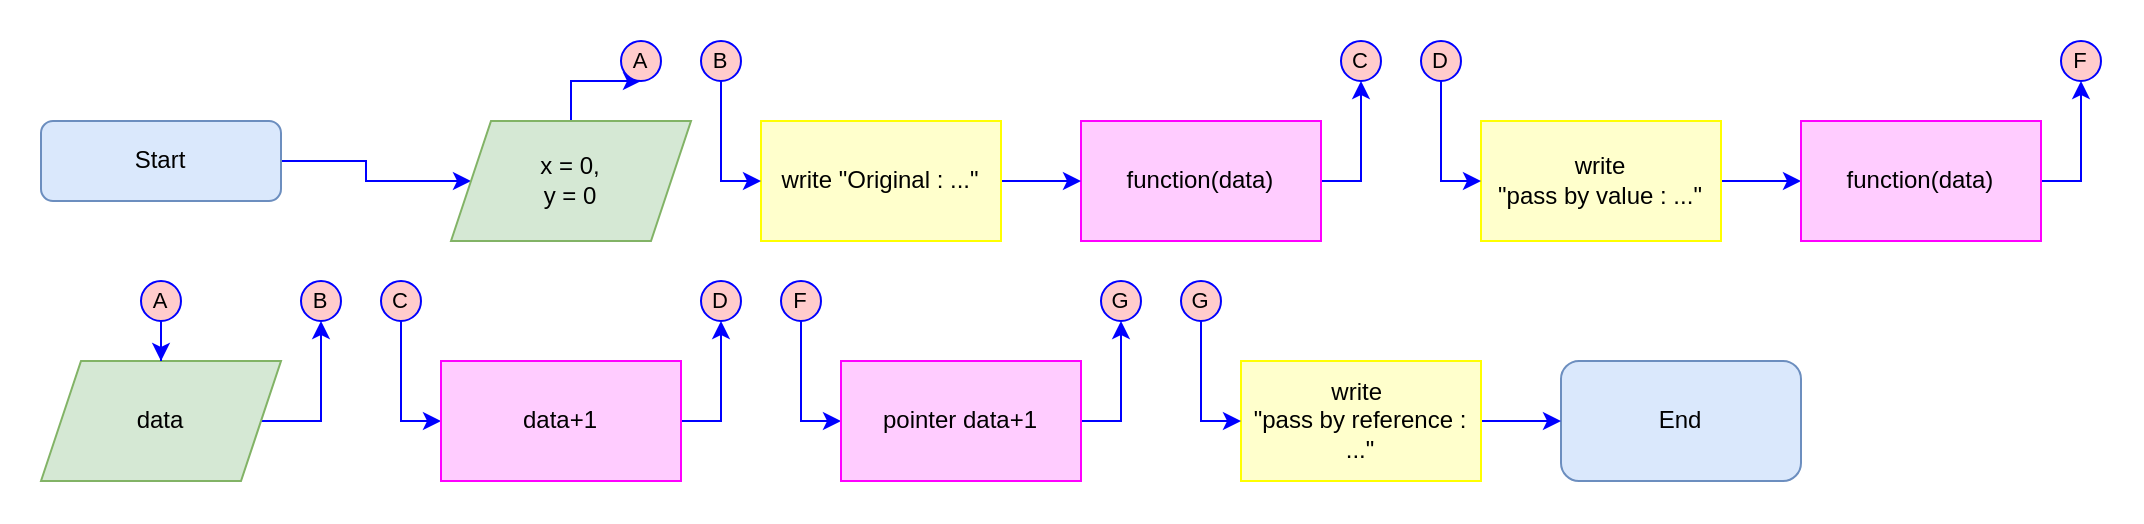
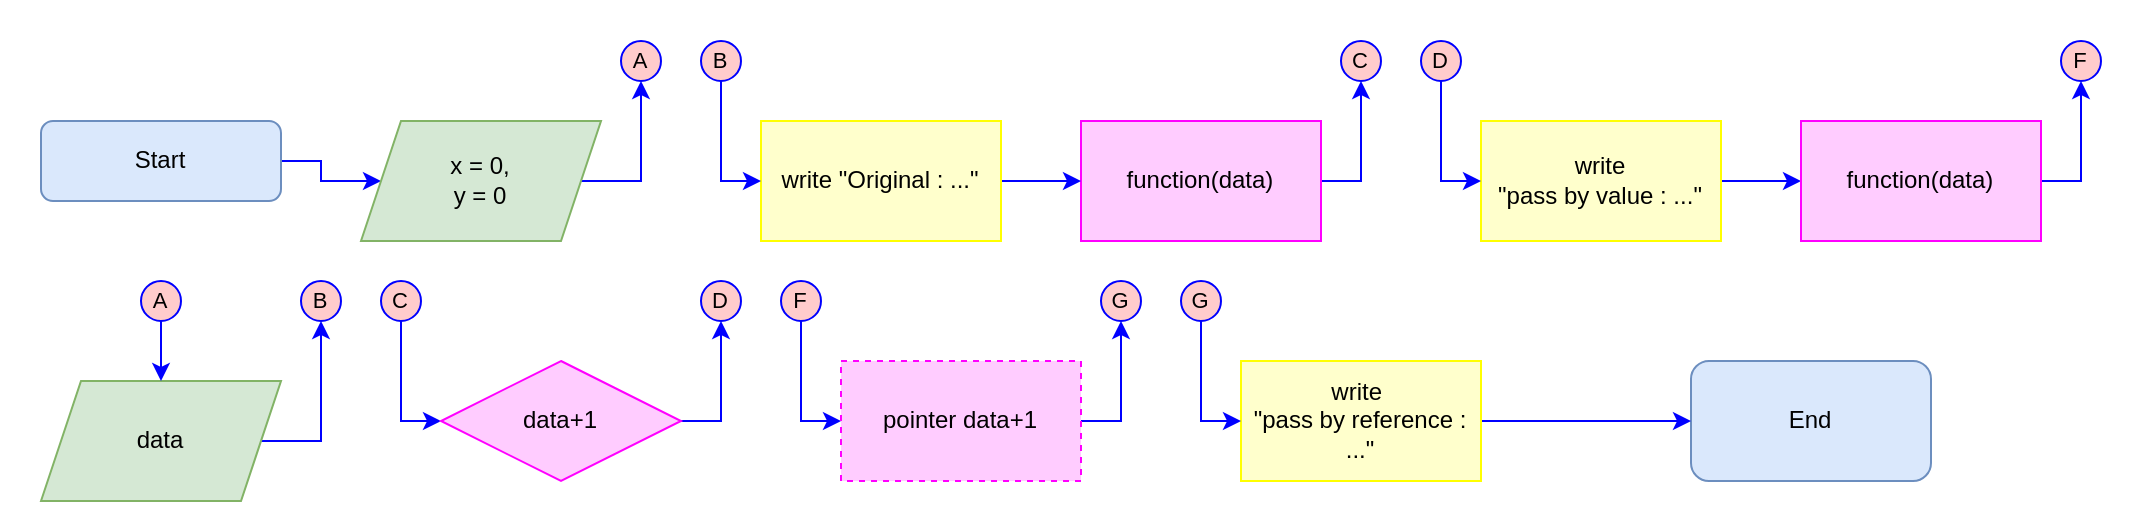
node "x = 0, y = 0": moved (571, 181) -> (481, 181)
node "data": moved (161, 421) -> (161, 441)
node "data+1": shape rectangle -> diamond
node "pointer data+1": style solid -> dashed
node "End": moved (1681, 421) -> (1811, 421)
